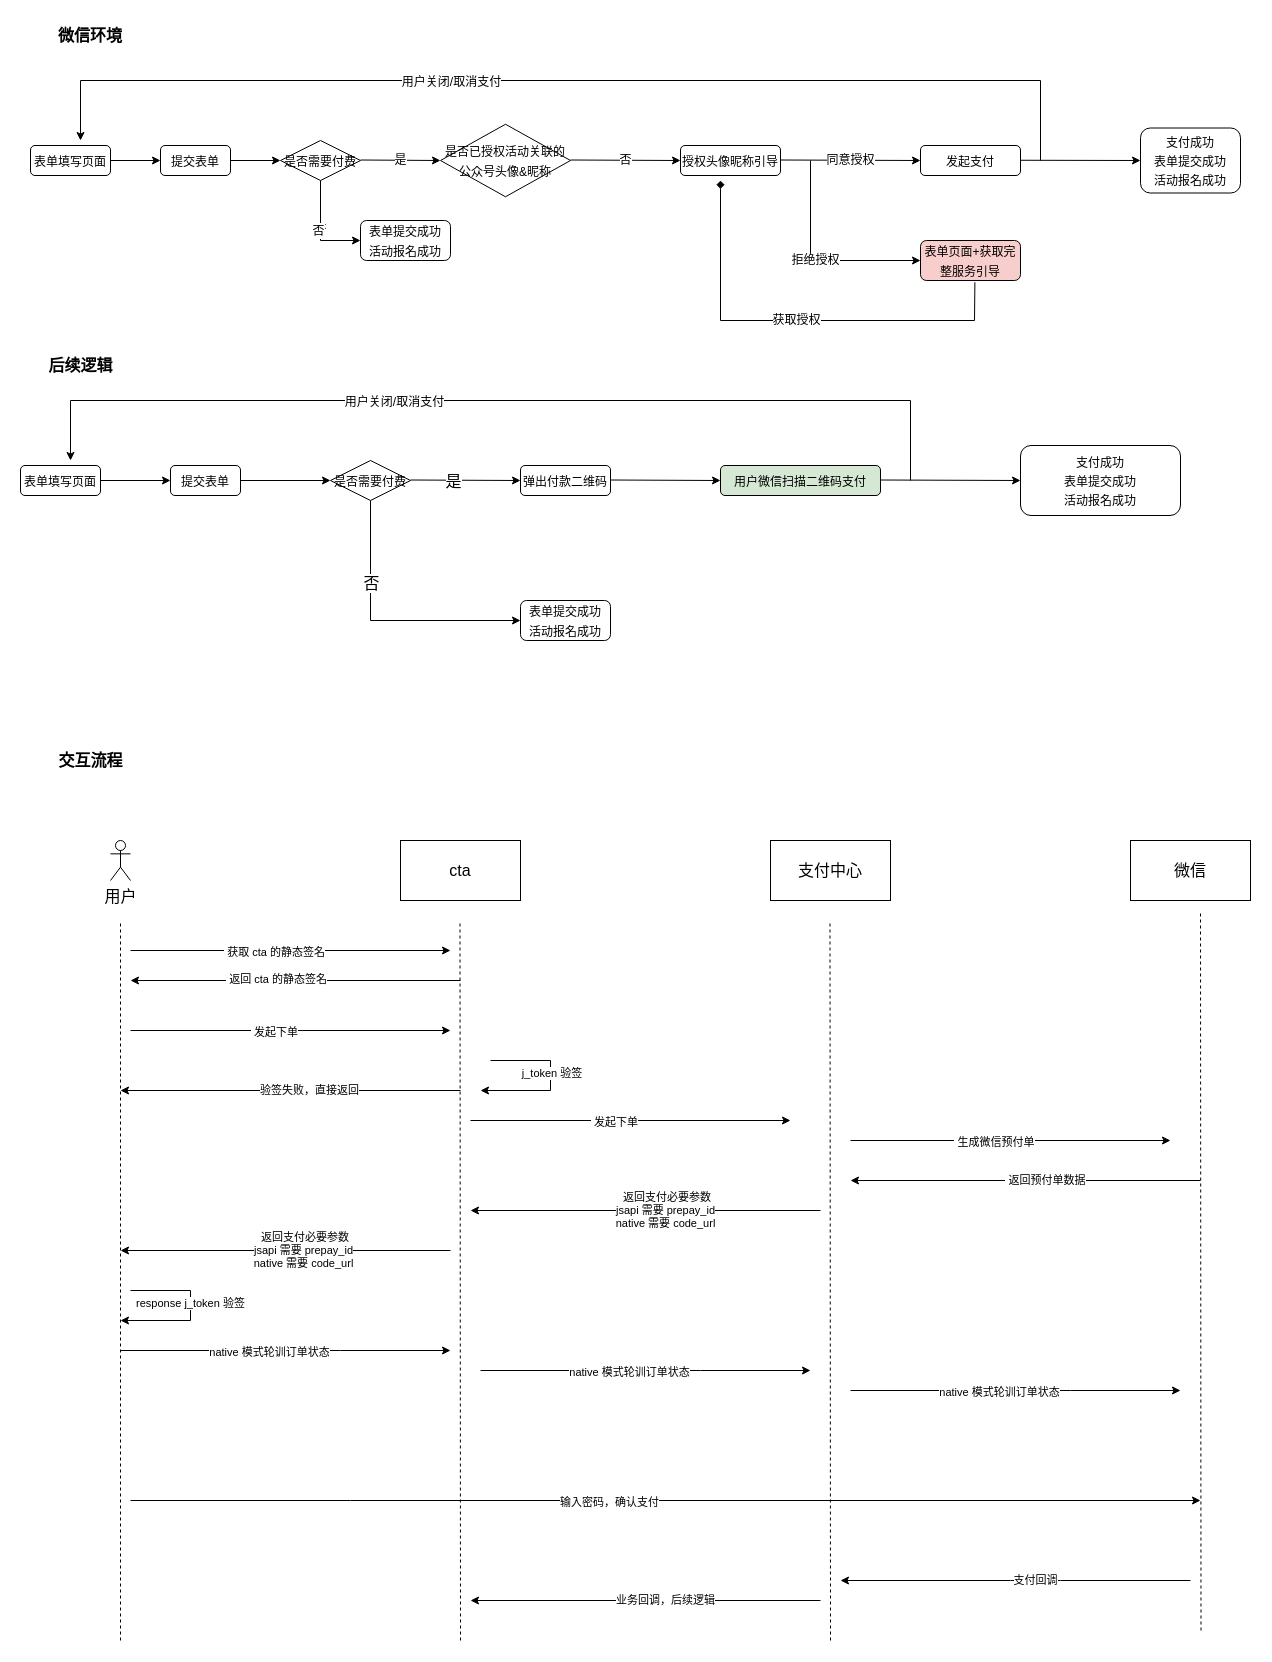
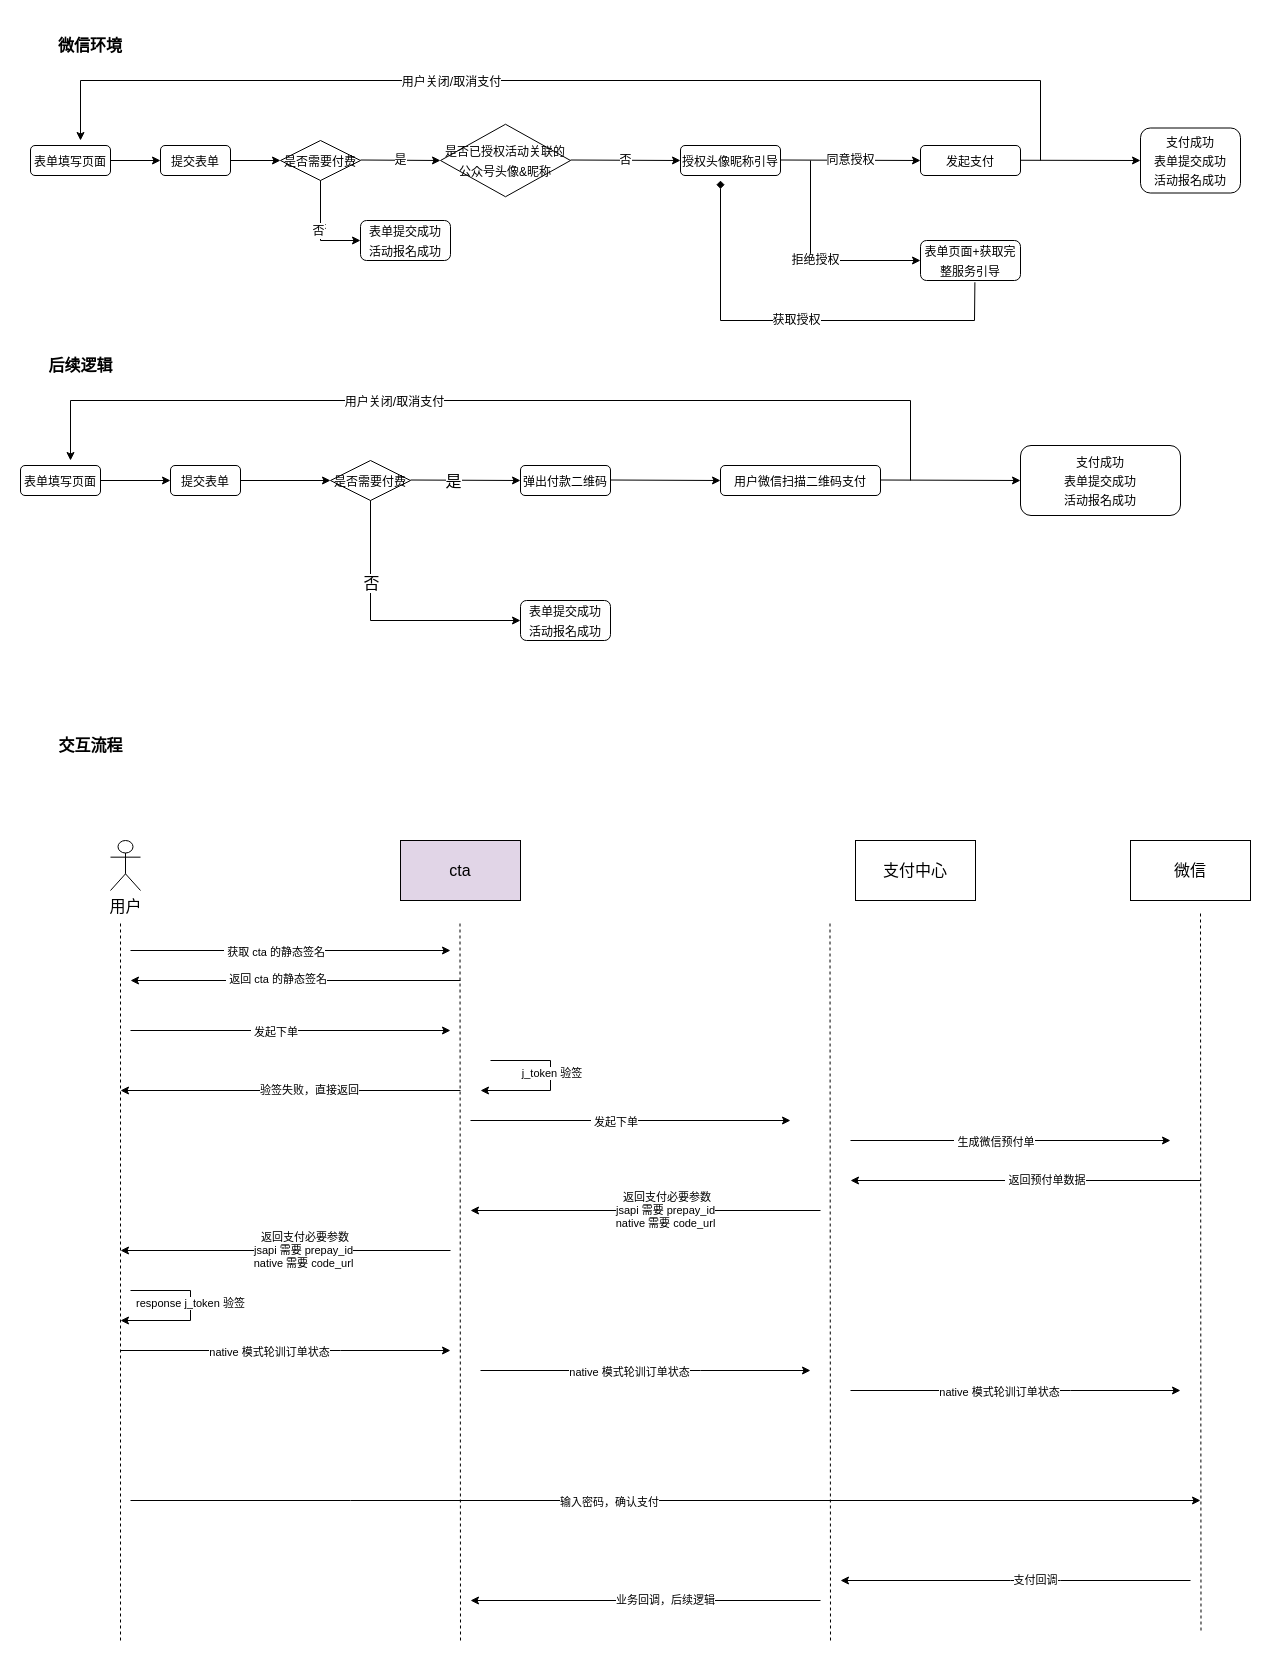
node "微信环境": moved (91, 36) -> (91, 46)
node "表单页面+获取完整服务引导": fillcolor #f8cecc -> #ffffff
node "用户微信扫描二维码支付": fillcolor #d5e8d4 -> #ffffff
node "交互流程": moved (91, 761) -> (91, 746)
node "用户": size 20x40 -> 30x50
node "cta": fillcolor #ffffff -> #e1d5e7
node "支付中心": moved (831, 871) -> (916, 871)
